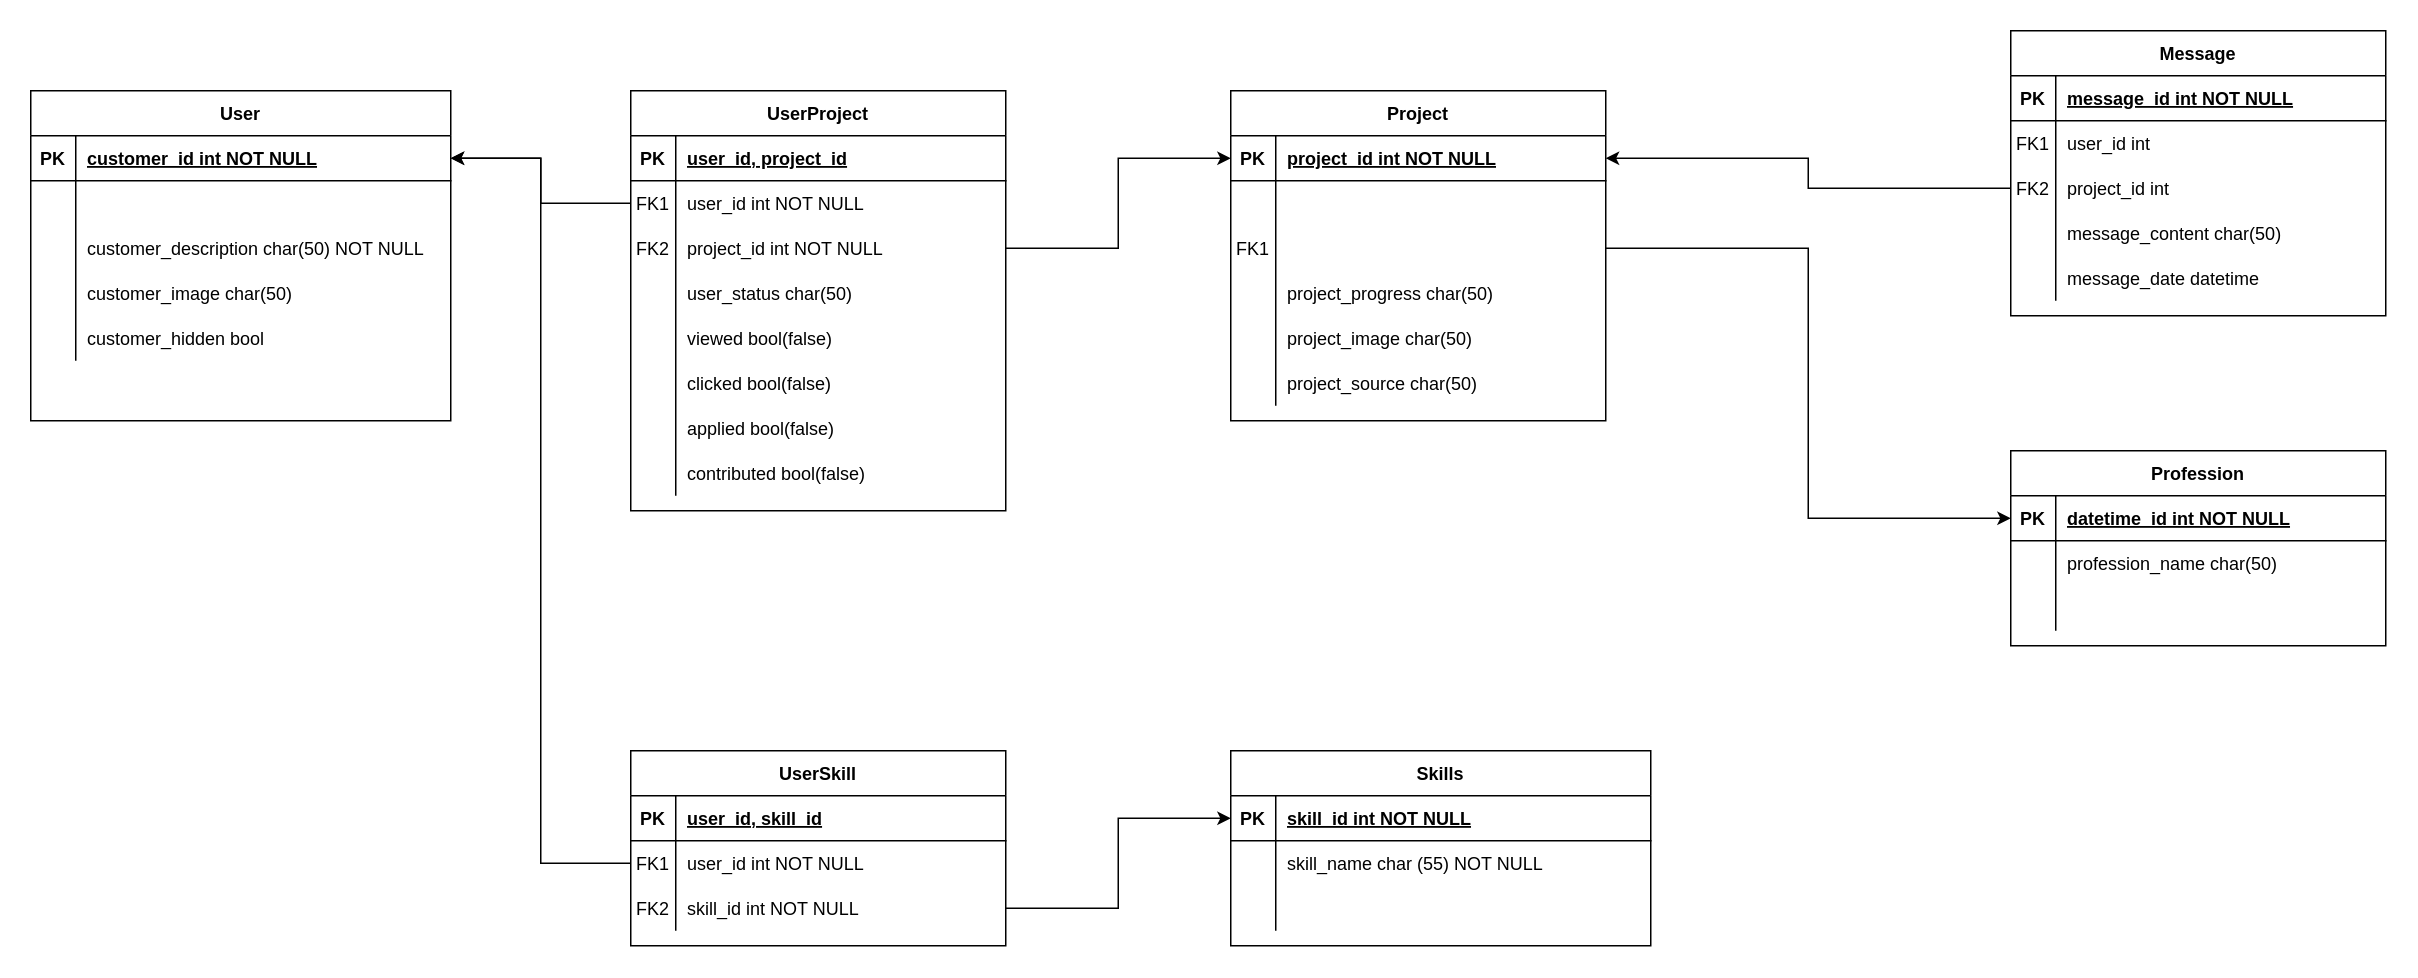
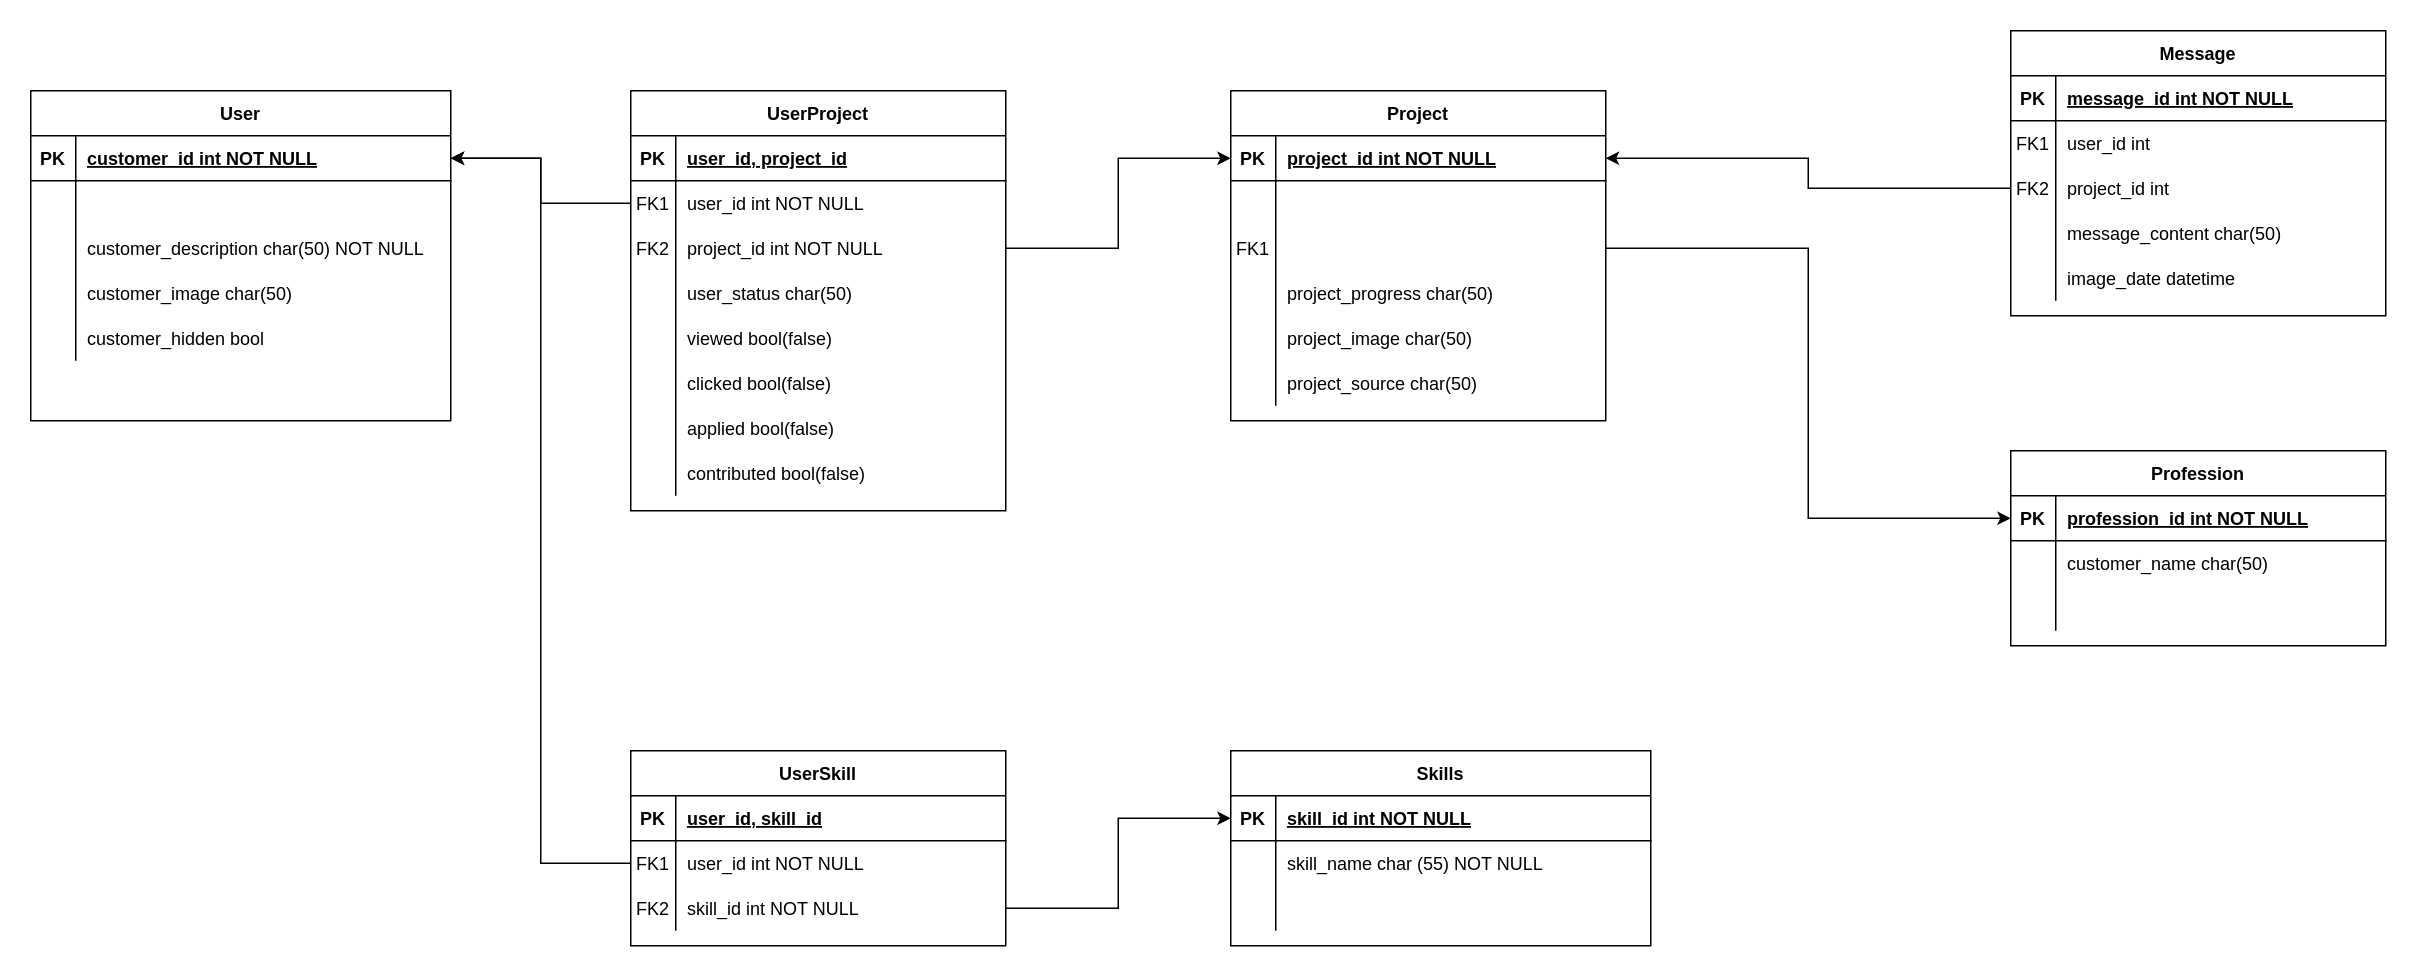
node "message_date datetime": label "message_date datetime" -> "image_date datetime"
node "datetime_id int NOT NULL": label "datetime_id int NOT NULL" -> "profession_id int NOT NULL"
node "profession_name char(50)": label "profession_name char(50)" -> "customer_name char(50)"
